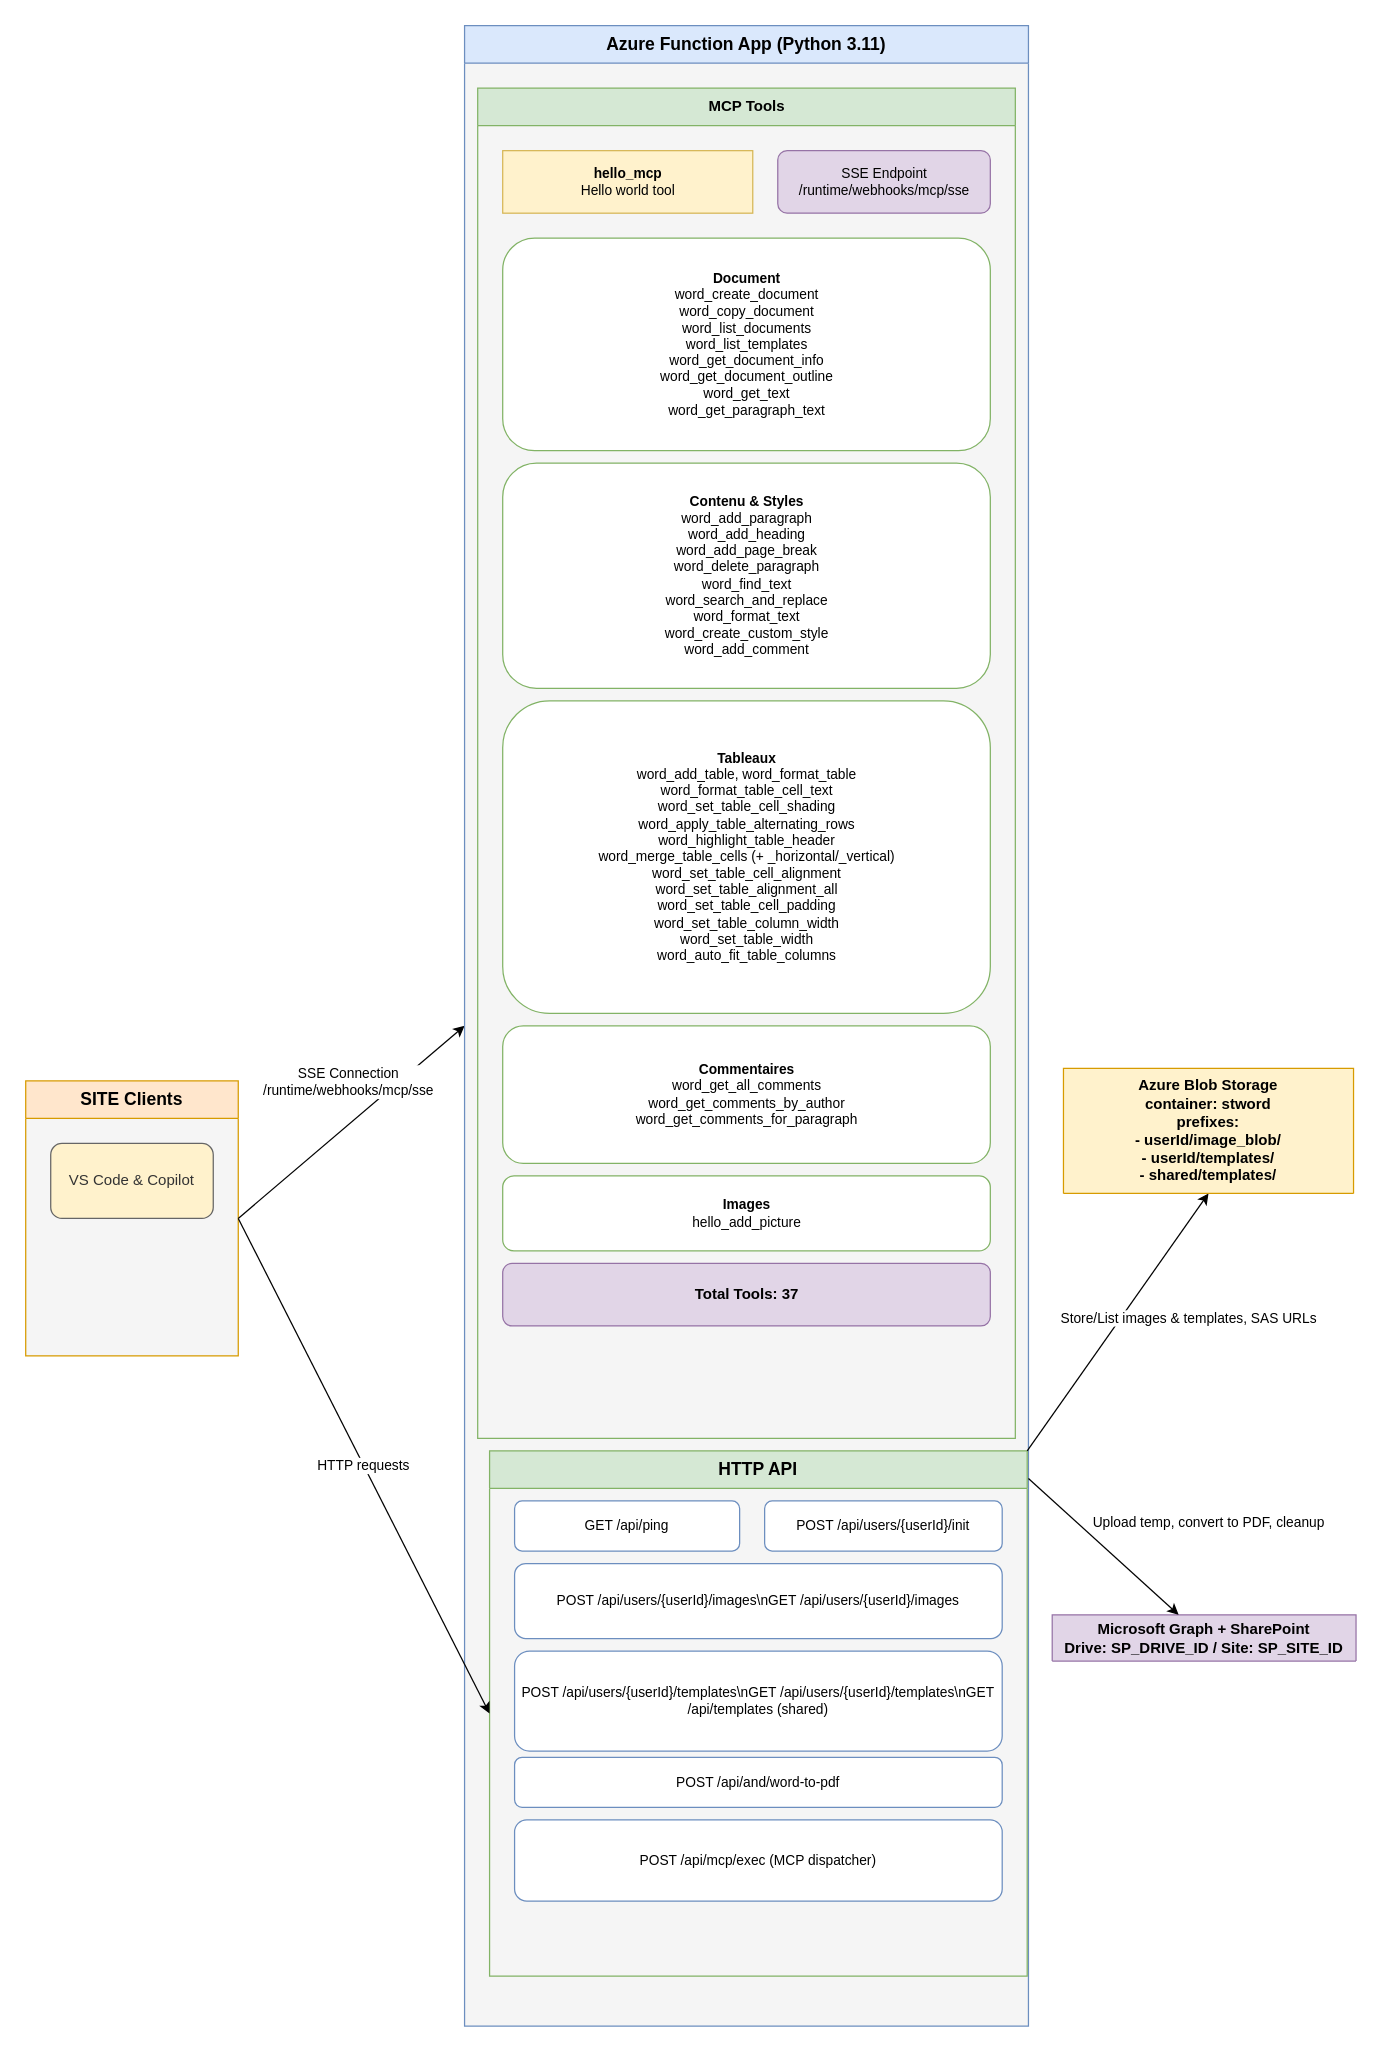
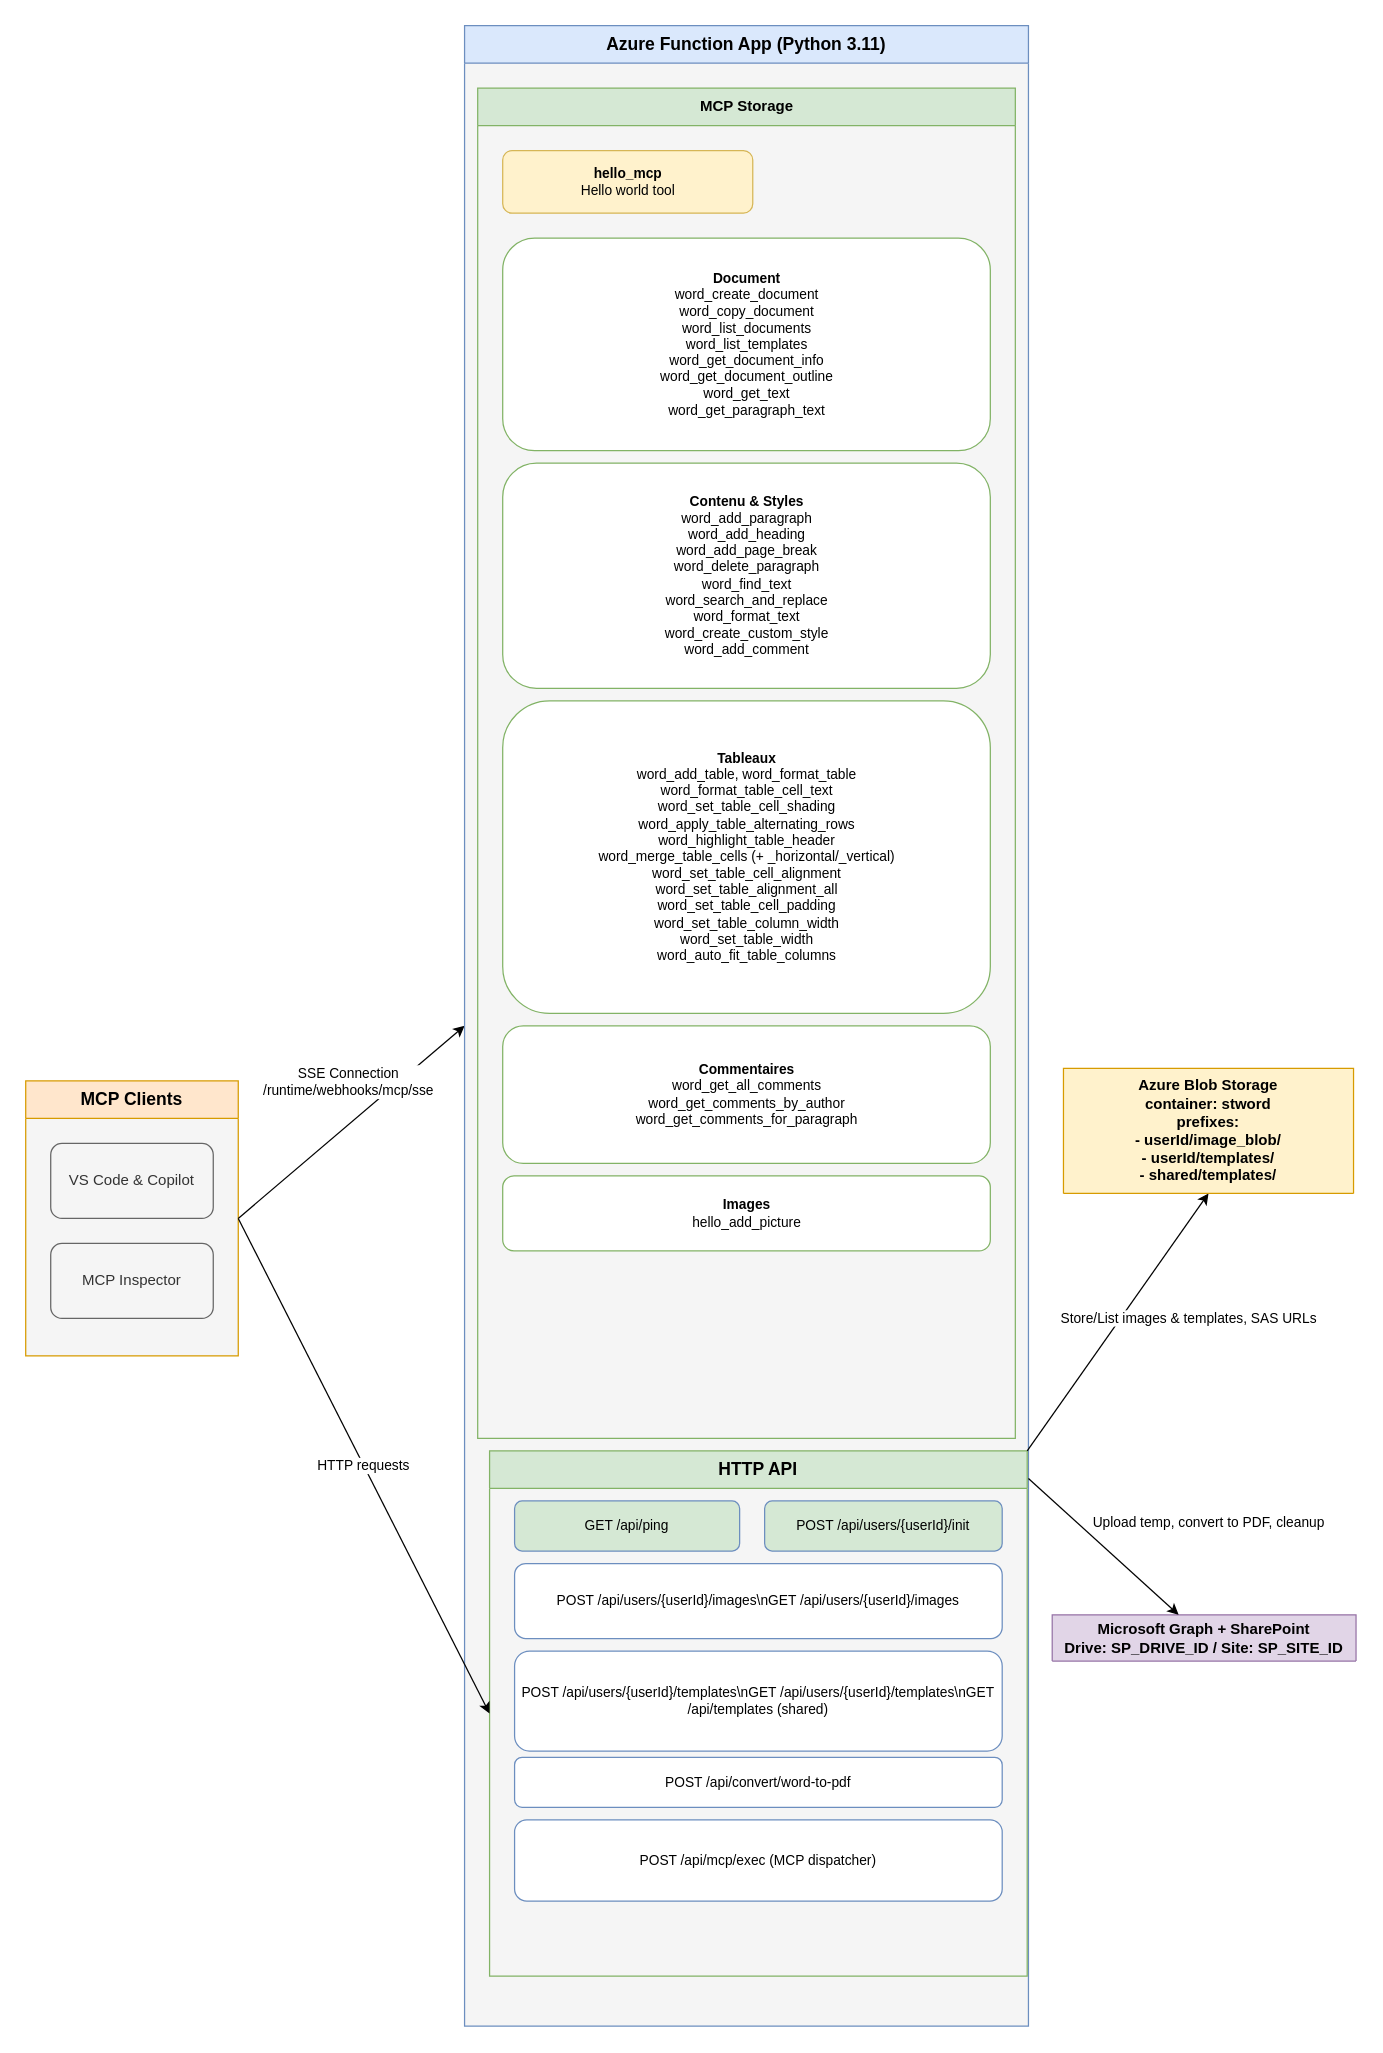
node "MCP Tools": label "MCP Tools" -> "MCP Storage"
node "hello_mcp Hello world tool": shape rectangle -> rounded rectangle
node "SSE Endpoint /runtime/webhooks/mcp/sse": removed
node "SITE Clients": label "SITE Clients" -> "MCP Clients"
node "VS Code & Copilot": fillcolor #fff2cc -> #f5f5f5
node "MCP Inspector": added
node "Total Tools: 37": removed
node "GET /api/ping": fillcolor #ffffff -> #d5e8d4
node "POST /api/users/{userId}/init": fillcolor #ffffff -> #d5e8d4
node "POST /api/and/word-to-pdf": label "POST /api/and/word-to-pdf" -> "POST /api/convert/word-to-pdf"
